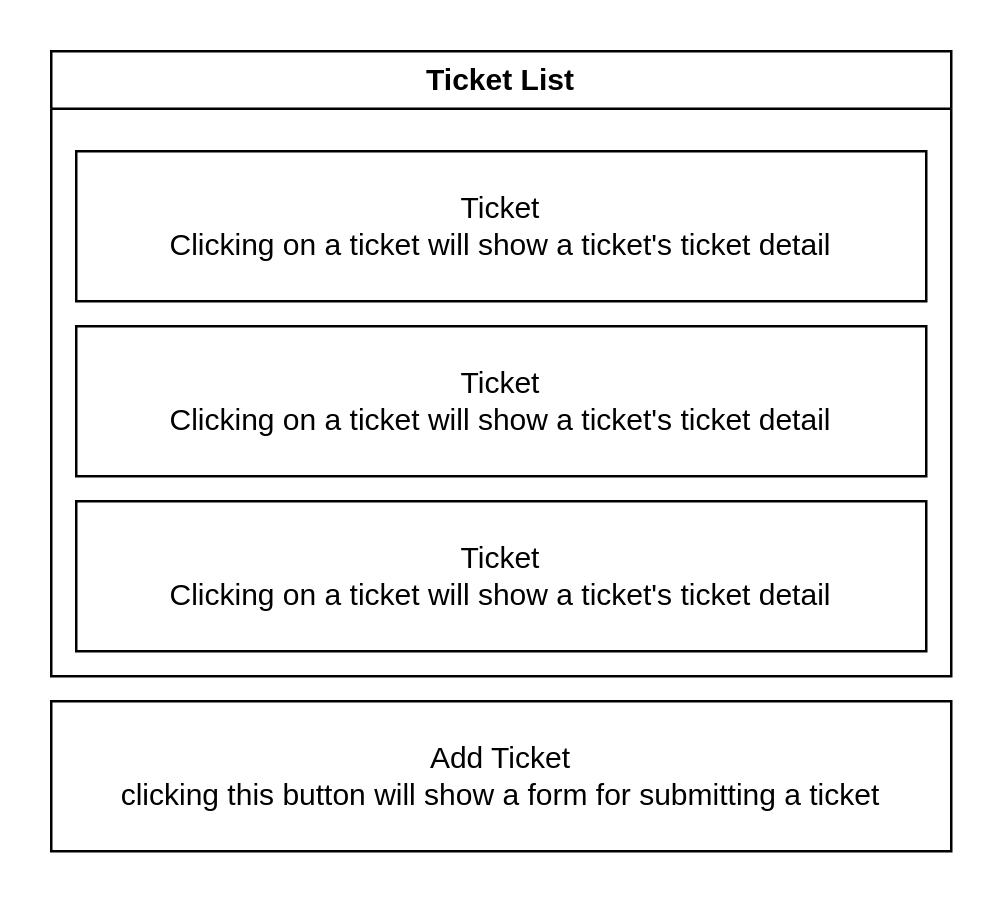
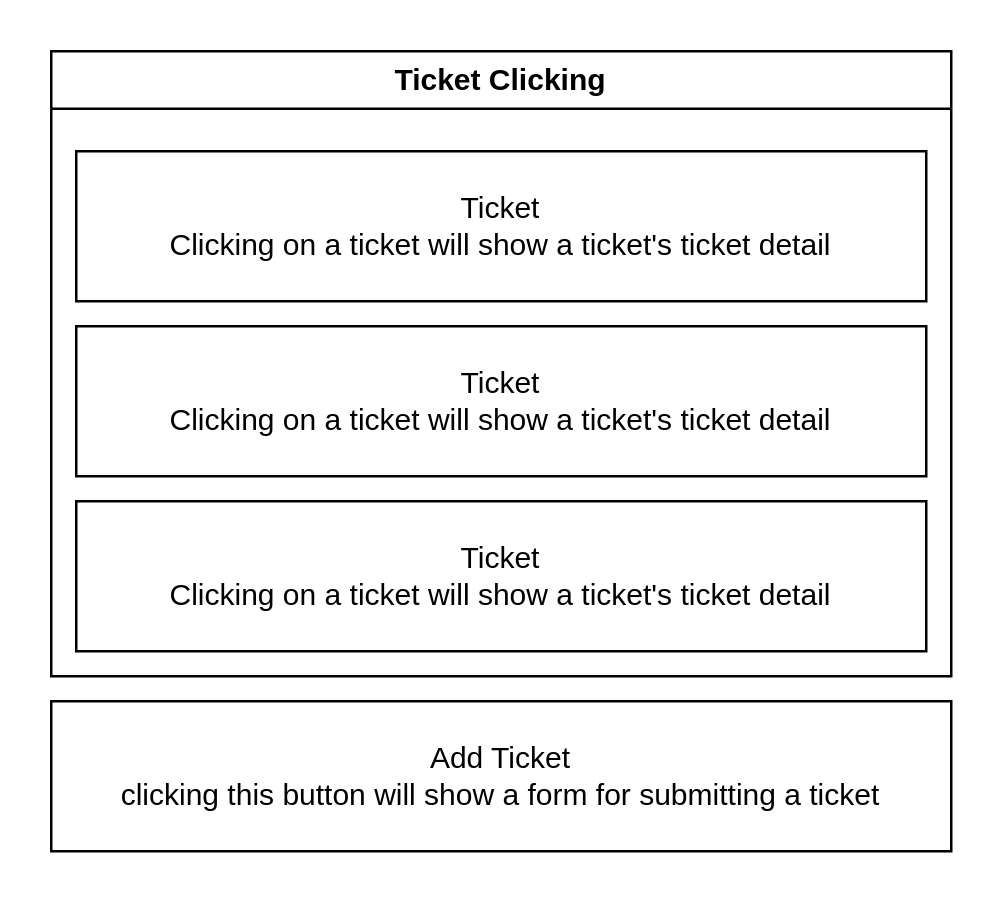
node "Ticket List": label "Ticket List" -> "Ticket Clicking"
